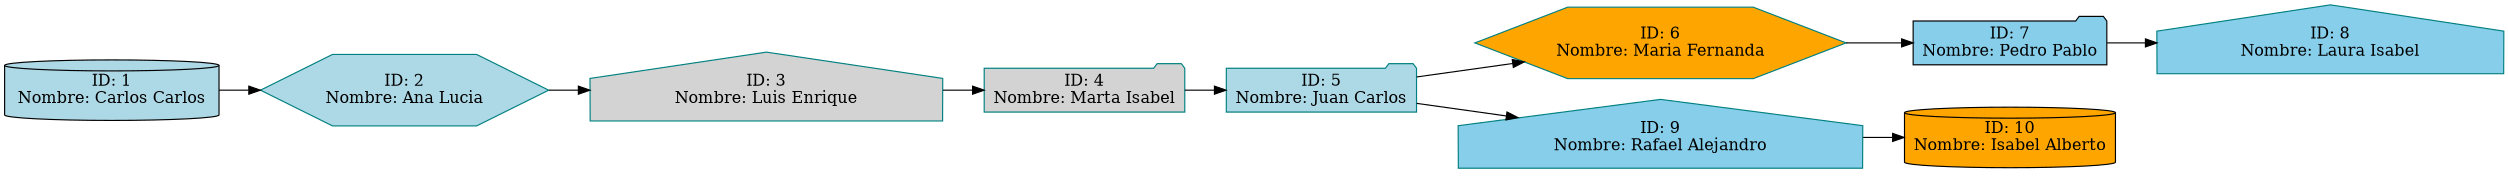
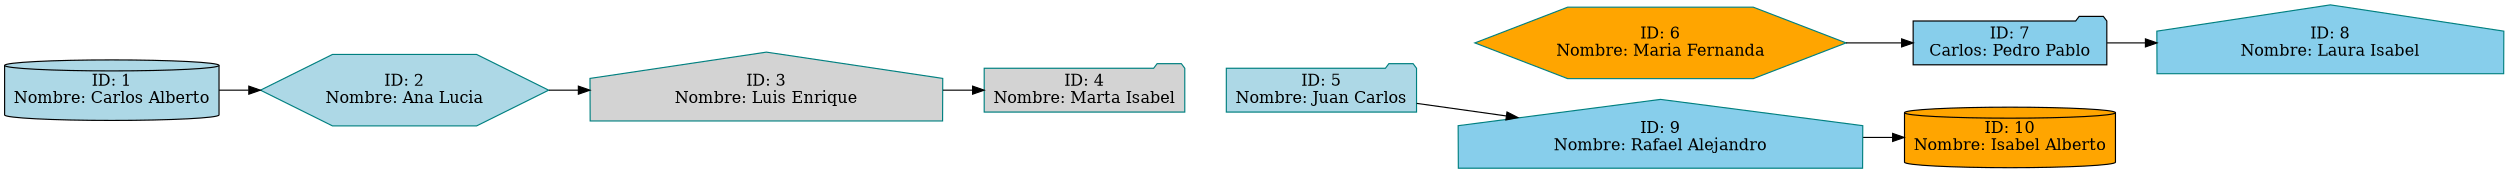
node "ID: 7 Nombre: Pedro Pablo": label "ID: 7 Nombre: Pedro Pablo" -> "ID: 7 Carlos: Pedro Pablo"
edge "ID: 5 Nombre: Juan Carlos" -> "ID: 6 Nombre: Maria Fernanda": removed
node "ID: 1 Nombre: Carlos Carlos": label "ID: 1 Nombre: Carlos Carlos" -> "ID: 1 Nombre: Carlos Alberto"
edge "ID: 4 Nombre: Marta Isabel" -> "ID: 5 Nombre: Juan Carlos": removed
